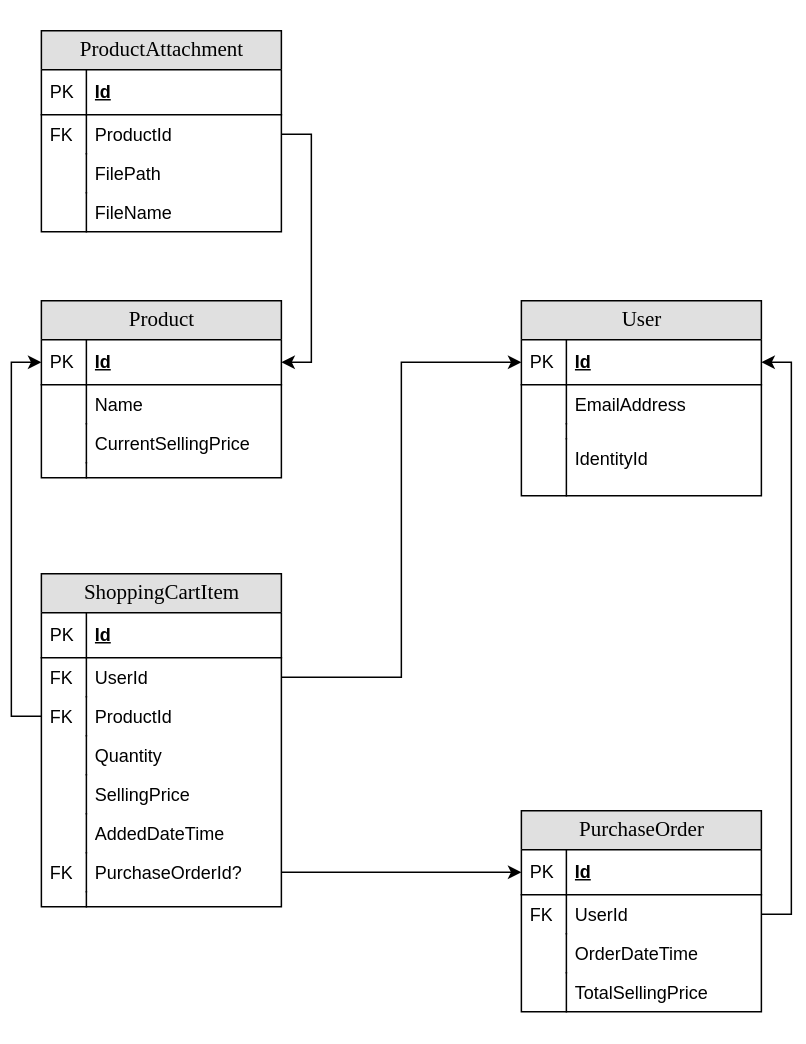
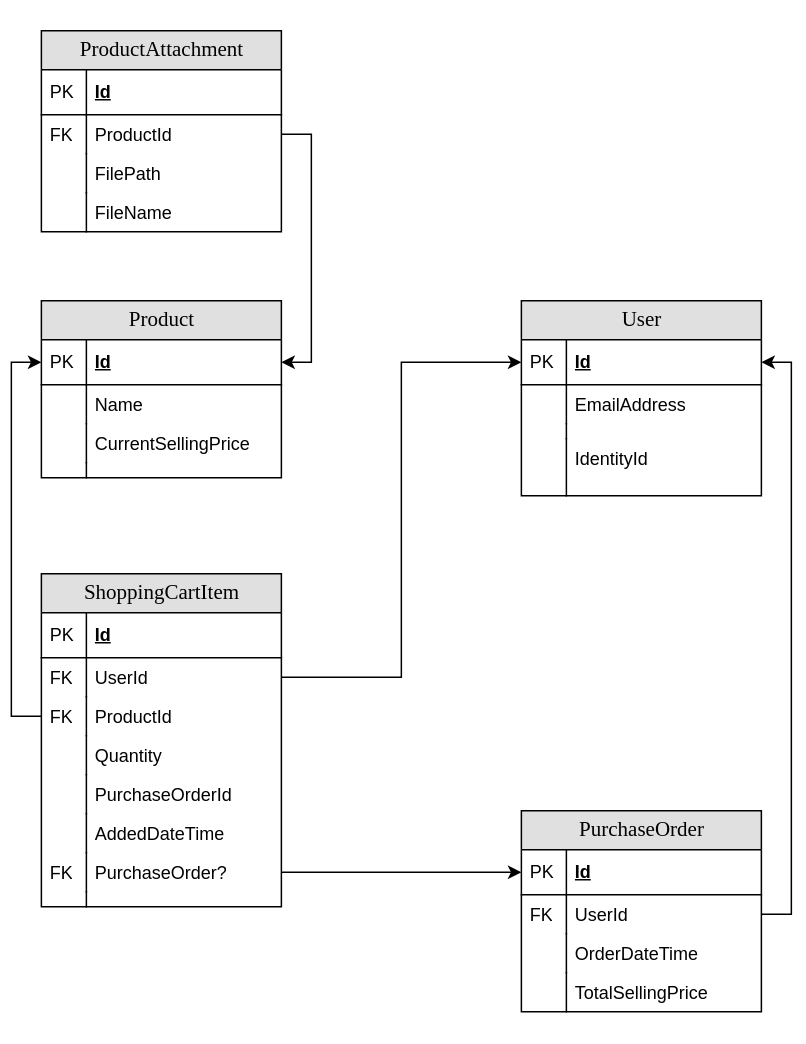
node "SellingPrice": label "SellingPrice" -> "PurchaseOrderId"
node "PurchaseOrderId?": label "PurchaseOrderId?" -> "PurchaseOrder?"
